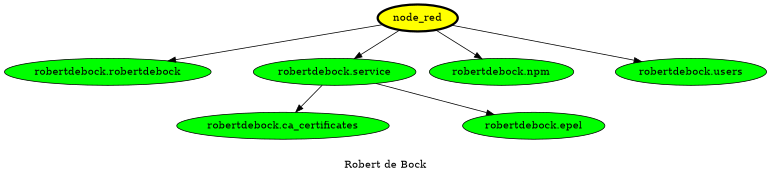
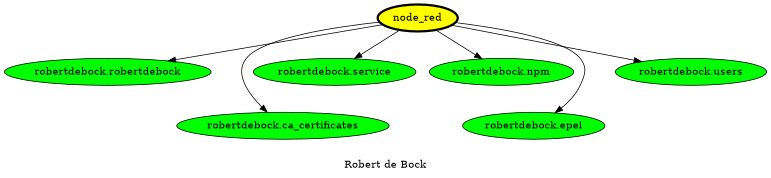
edge "robertdebock.service" -> "robertdebock.ca_certificates": now "node_red" -> "robertdebock.ca_certificates"
edge "robertdebock.service" -> "robertdebock.epel": now "node_red" -> "robertdebock.epel"
